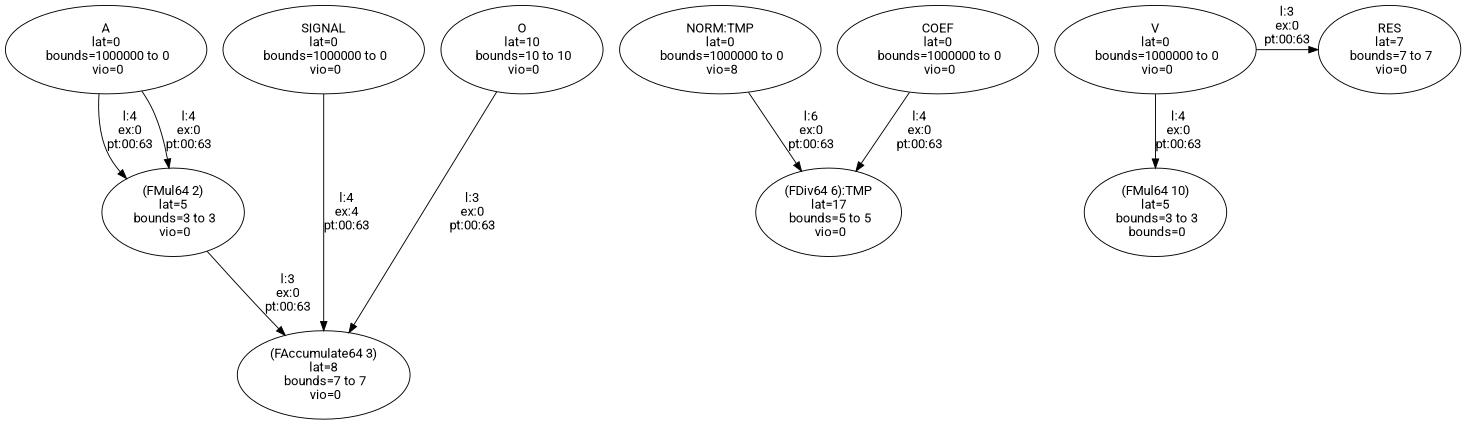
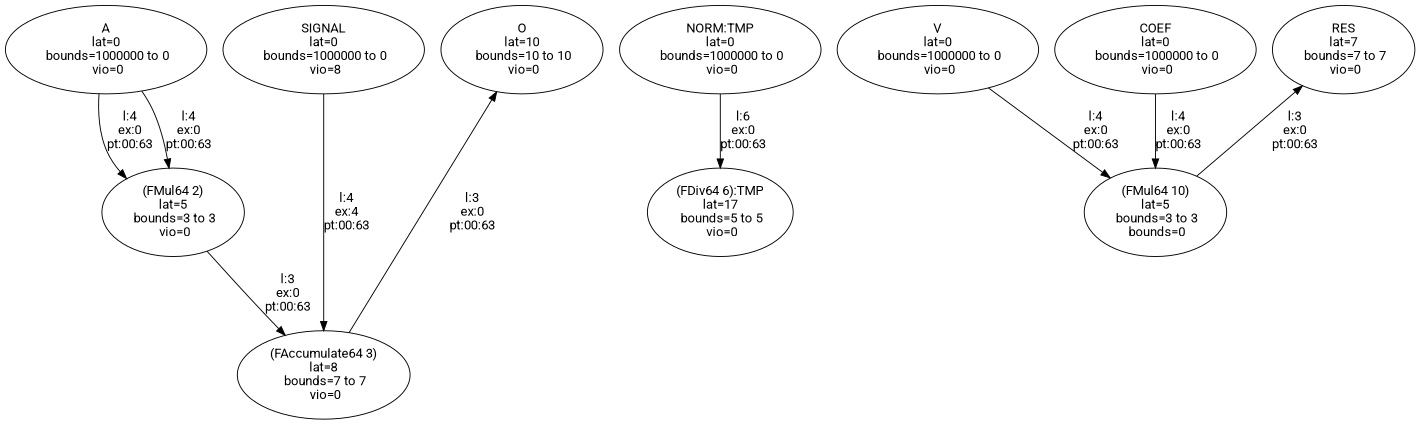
node "SIGNAL lat=0 bounds=1000000 to 0 vio=0": label "SIGNAL lat=0 bounds=1000000 to 0 vio=0" -> "SIGNAL lat=0 bounds=1000000 to 0 vio=8"
node "NORM:TMP lat=0 bounds=1000000 to 0 vio=8": label "NORM:TMP lat=0 bounds=1000000 to 0 vio=8" -> "NORM:TMP lat=0 bounds=1000000 to 0 vio=0"
edge "V lat=0 bounds=1000000 to 0 vio=0" -> "RES lat=7 bounds=7 to 7 vio=0": now "(FMul64 10) lat=5 bounds=3 to 3 bounds=0" -> "RES lat=7 bounds=7 to 7 vio=0"
edge "COEF lat=0 bounds=1000000 to 0 vio=0" -> "(FDiv64 6):TMP lat=17 bounds=5 to 5 vio=0": now "COEF lat=0 bounds=1000000 to 0 vio=0" -> "(FMul64 10) lat=5 bounds=3 to 3 bounds=0"
edge "O lat=10 bounds=10 to 10 vio=0" -> "(FAccumulate64 3) lat=8 bounds=7 to 7 vio=0": reversed
